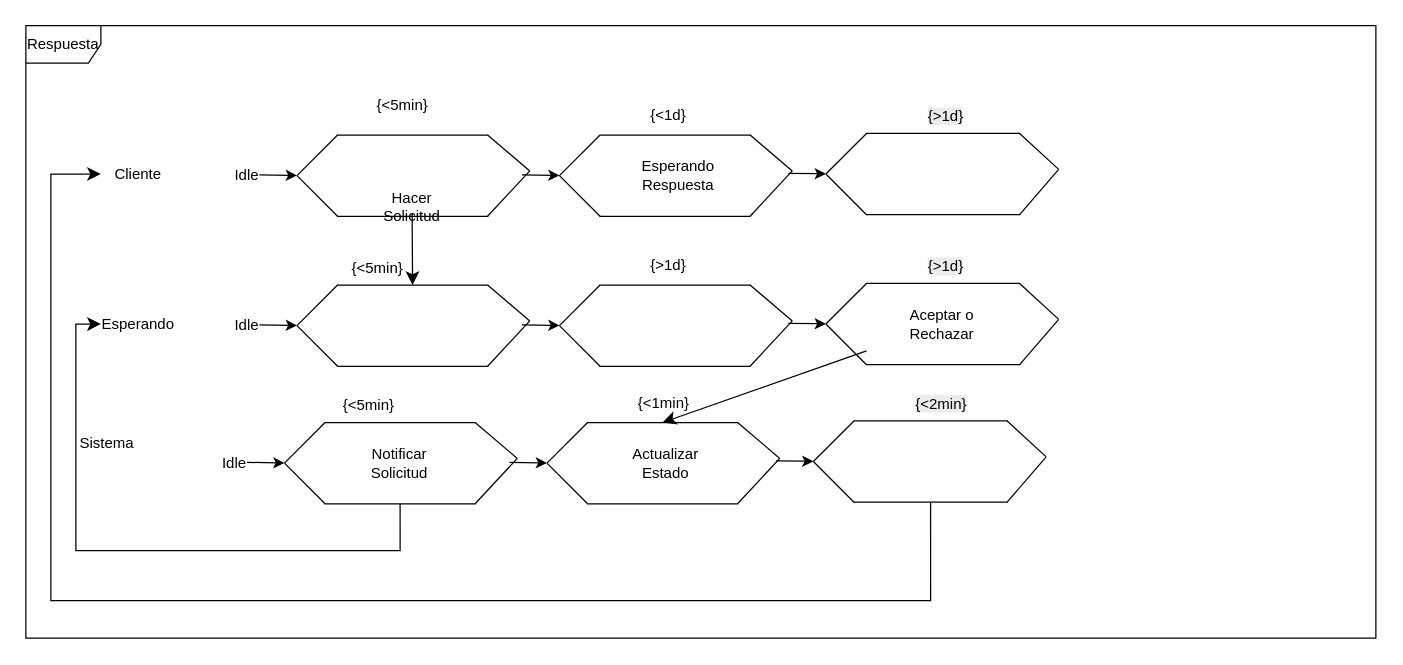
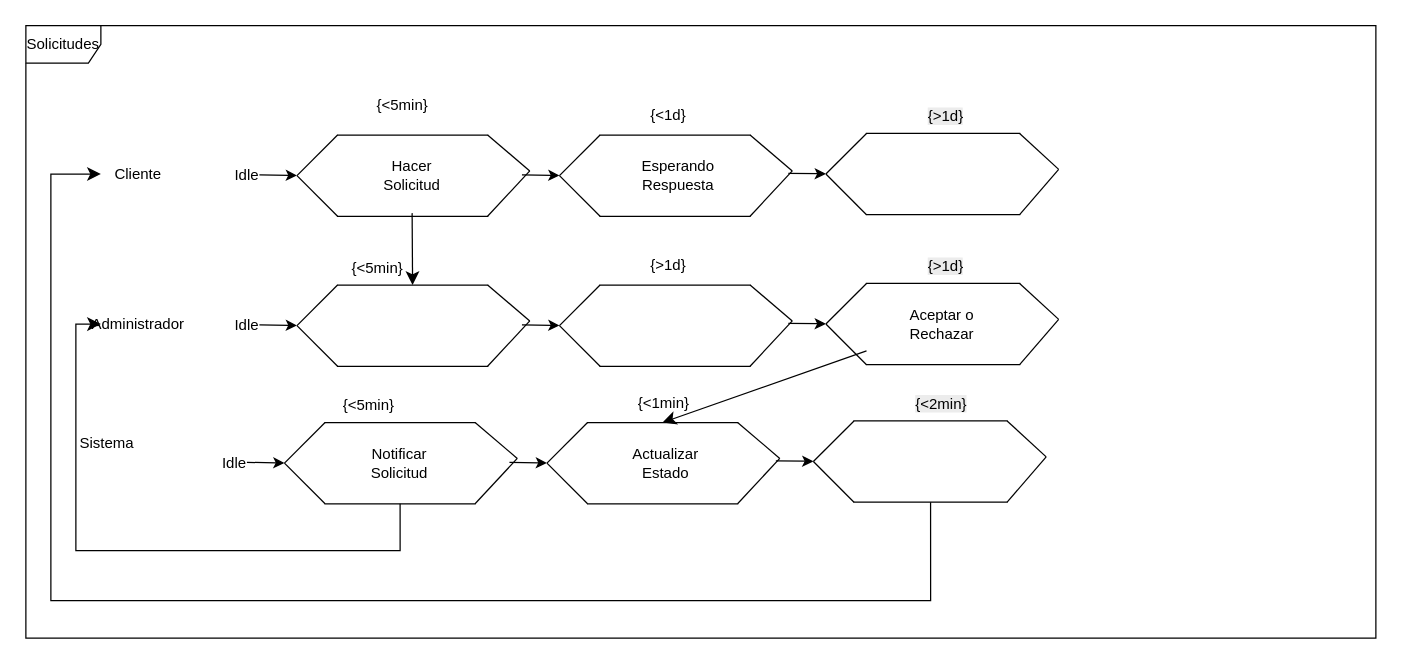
node "Respuesta": label "Respuesta" -> "Solicitudes"
node "Hacer Solicitud": moved (412, 207) -> (412, 176)
node "Esperando": label "Esperando" -> "Administrador"
